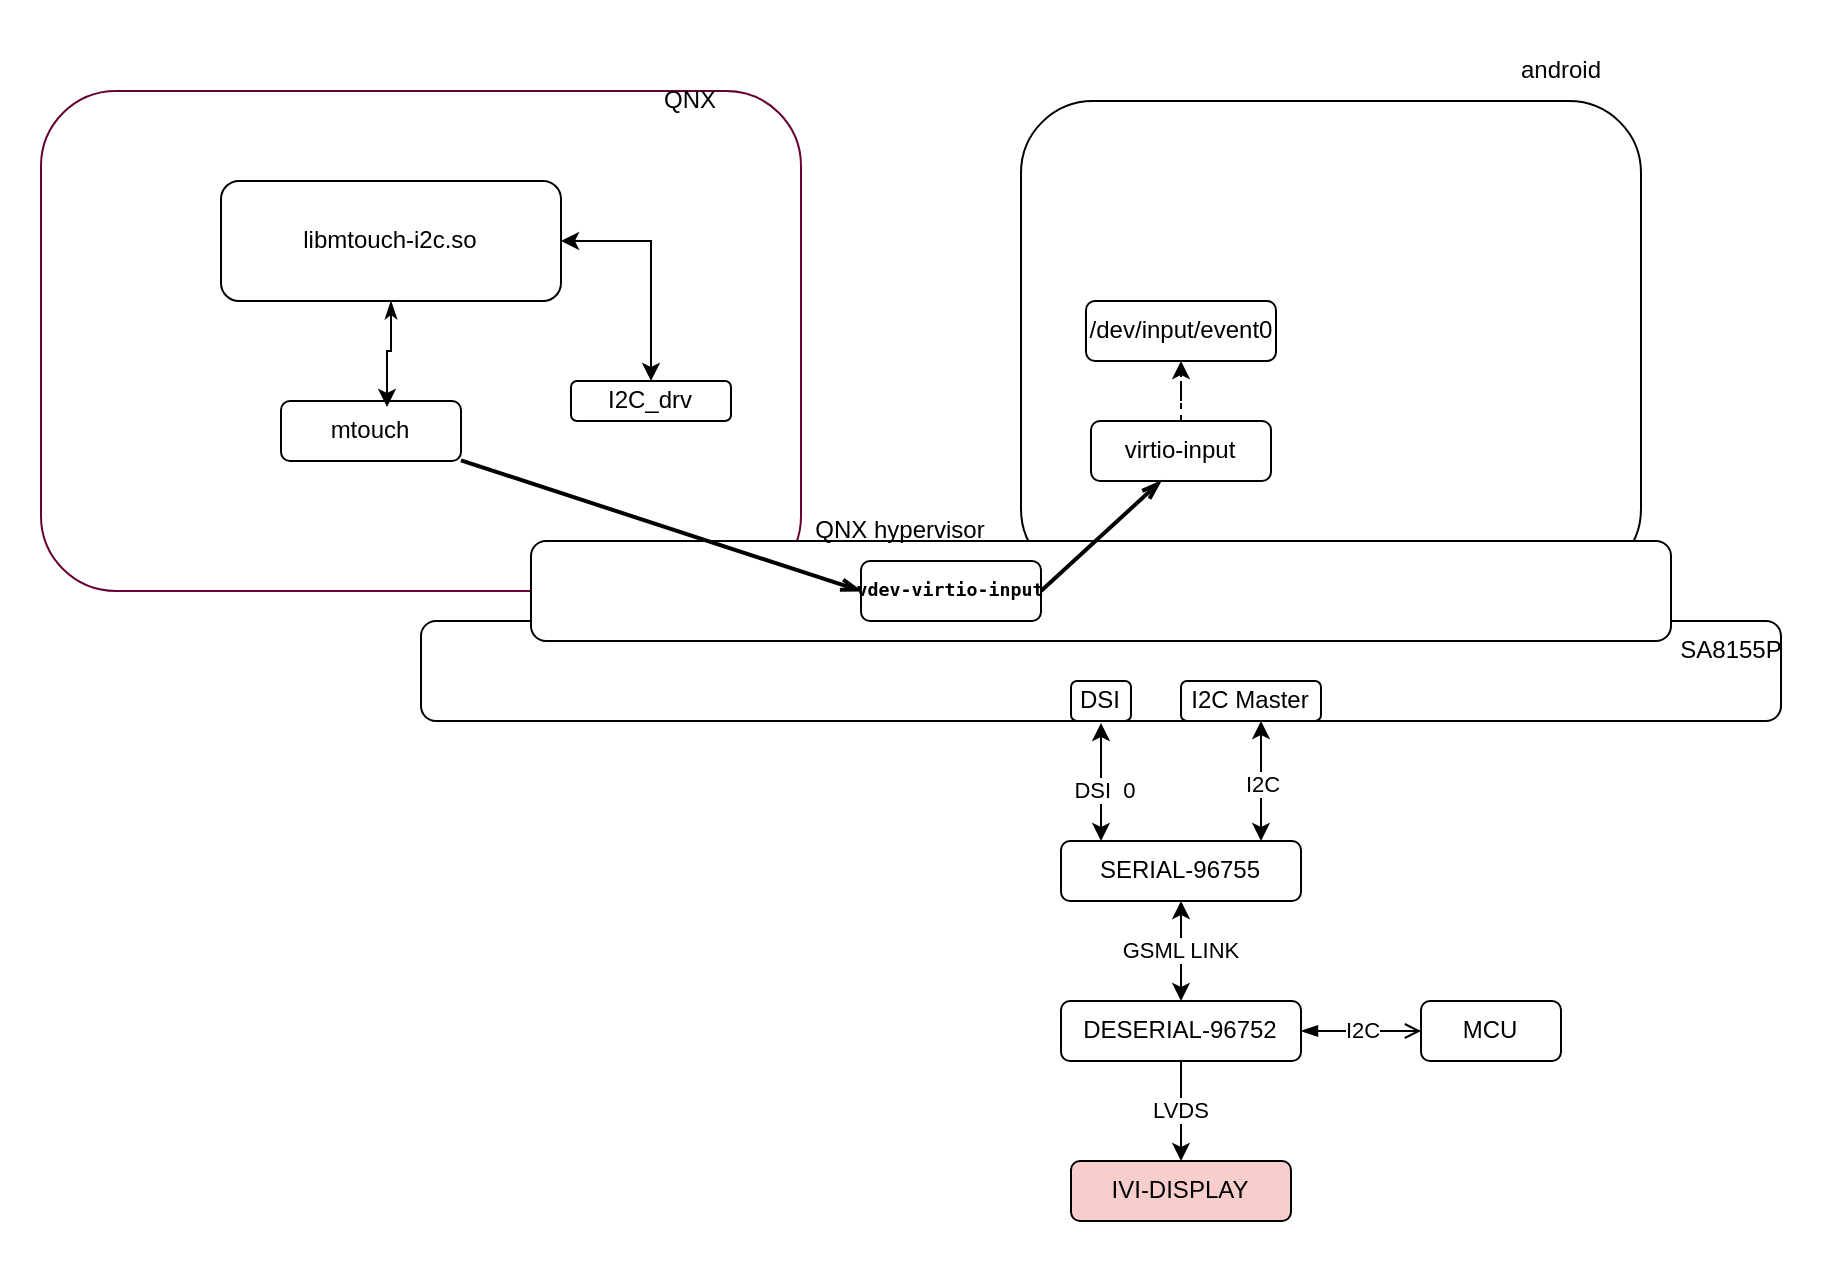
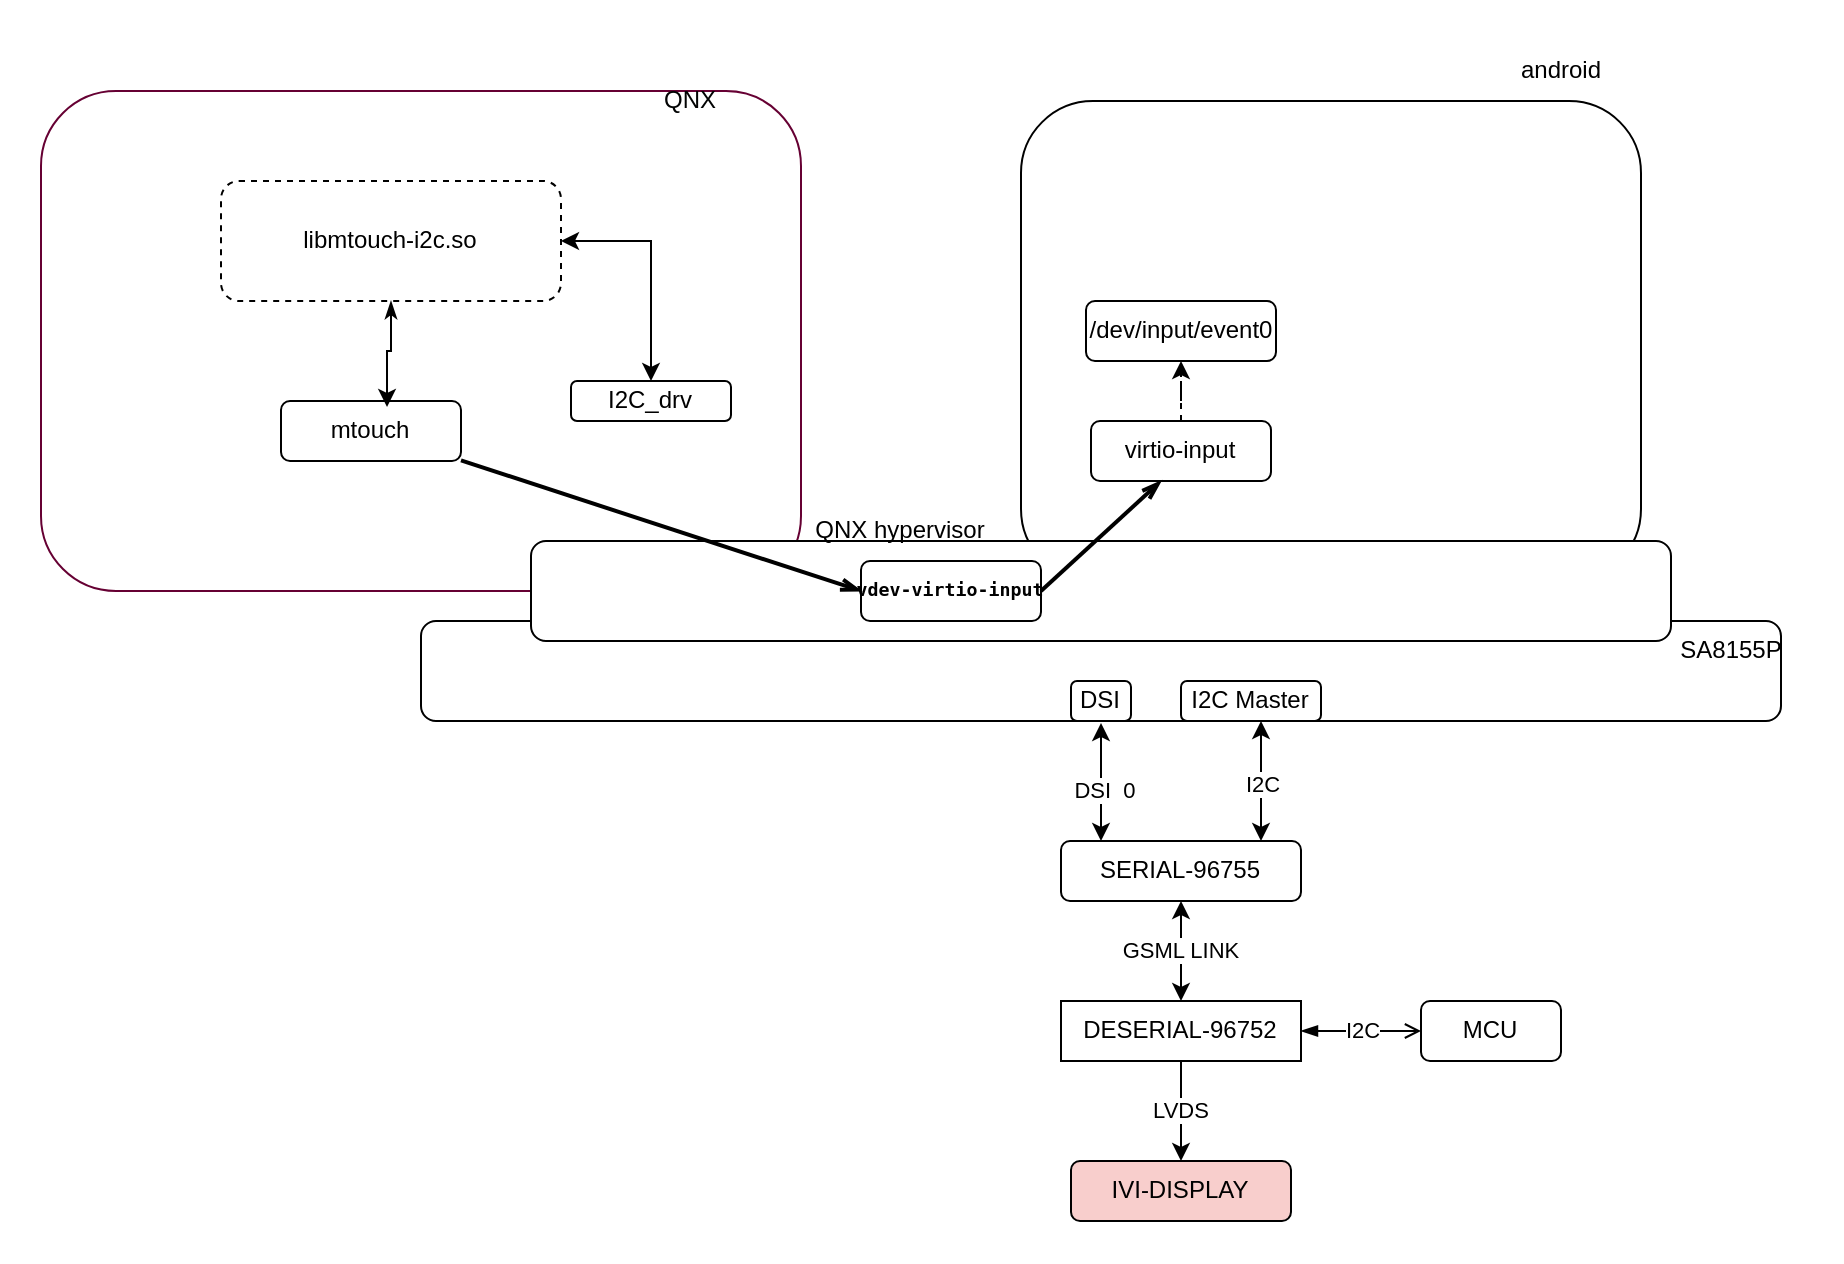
node "libmtouch-i2c.so": style solid -> dashed
node "DESERIAL-96752": shape rounded rectangle -> rectangle
